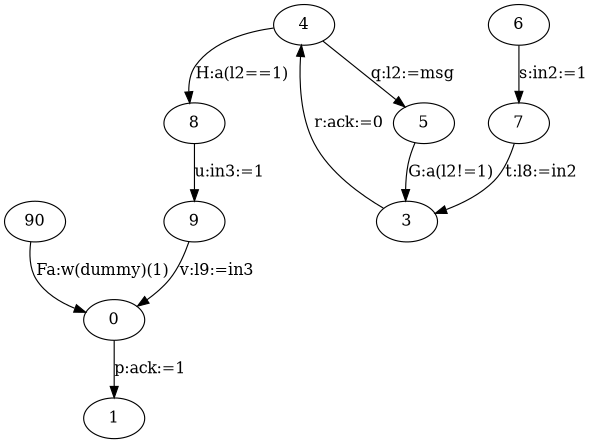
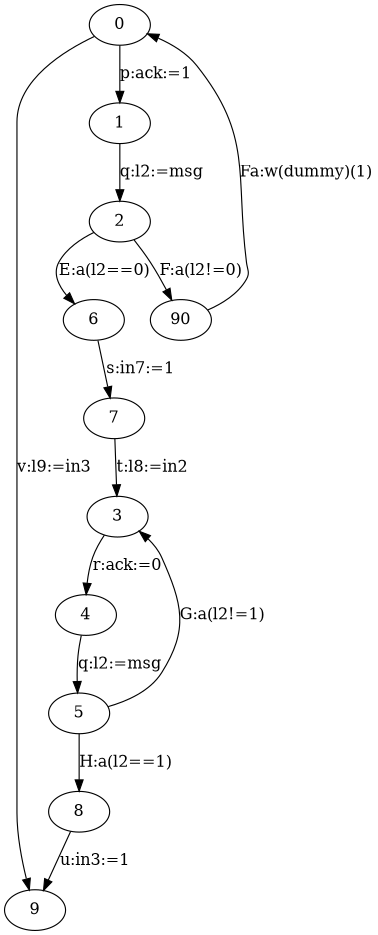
edge "4" -> "8": now "5" -> "8"
edge "6" -> "7": label "s:in2:=1" -> "s:in7:=1"
node "2": added
edge "9" -> "0": reversed
